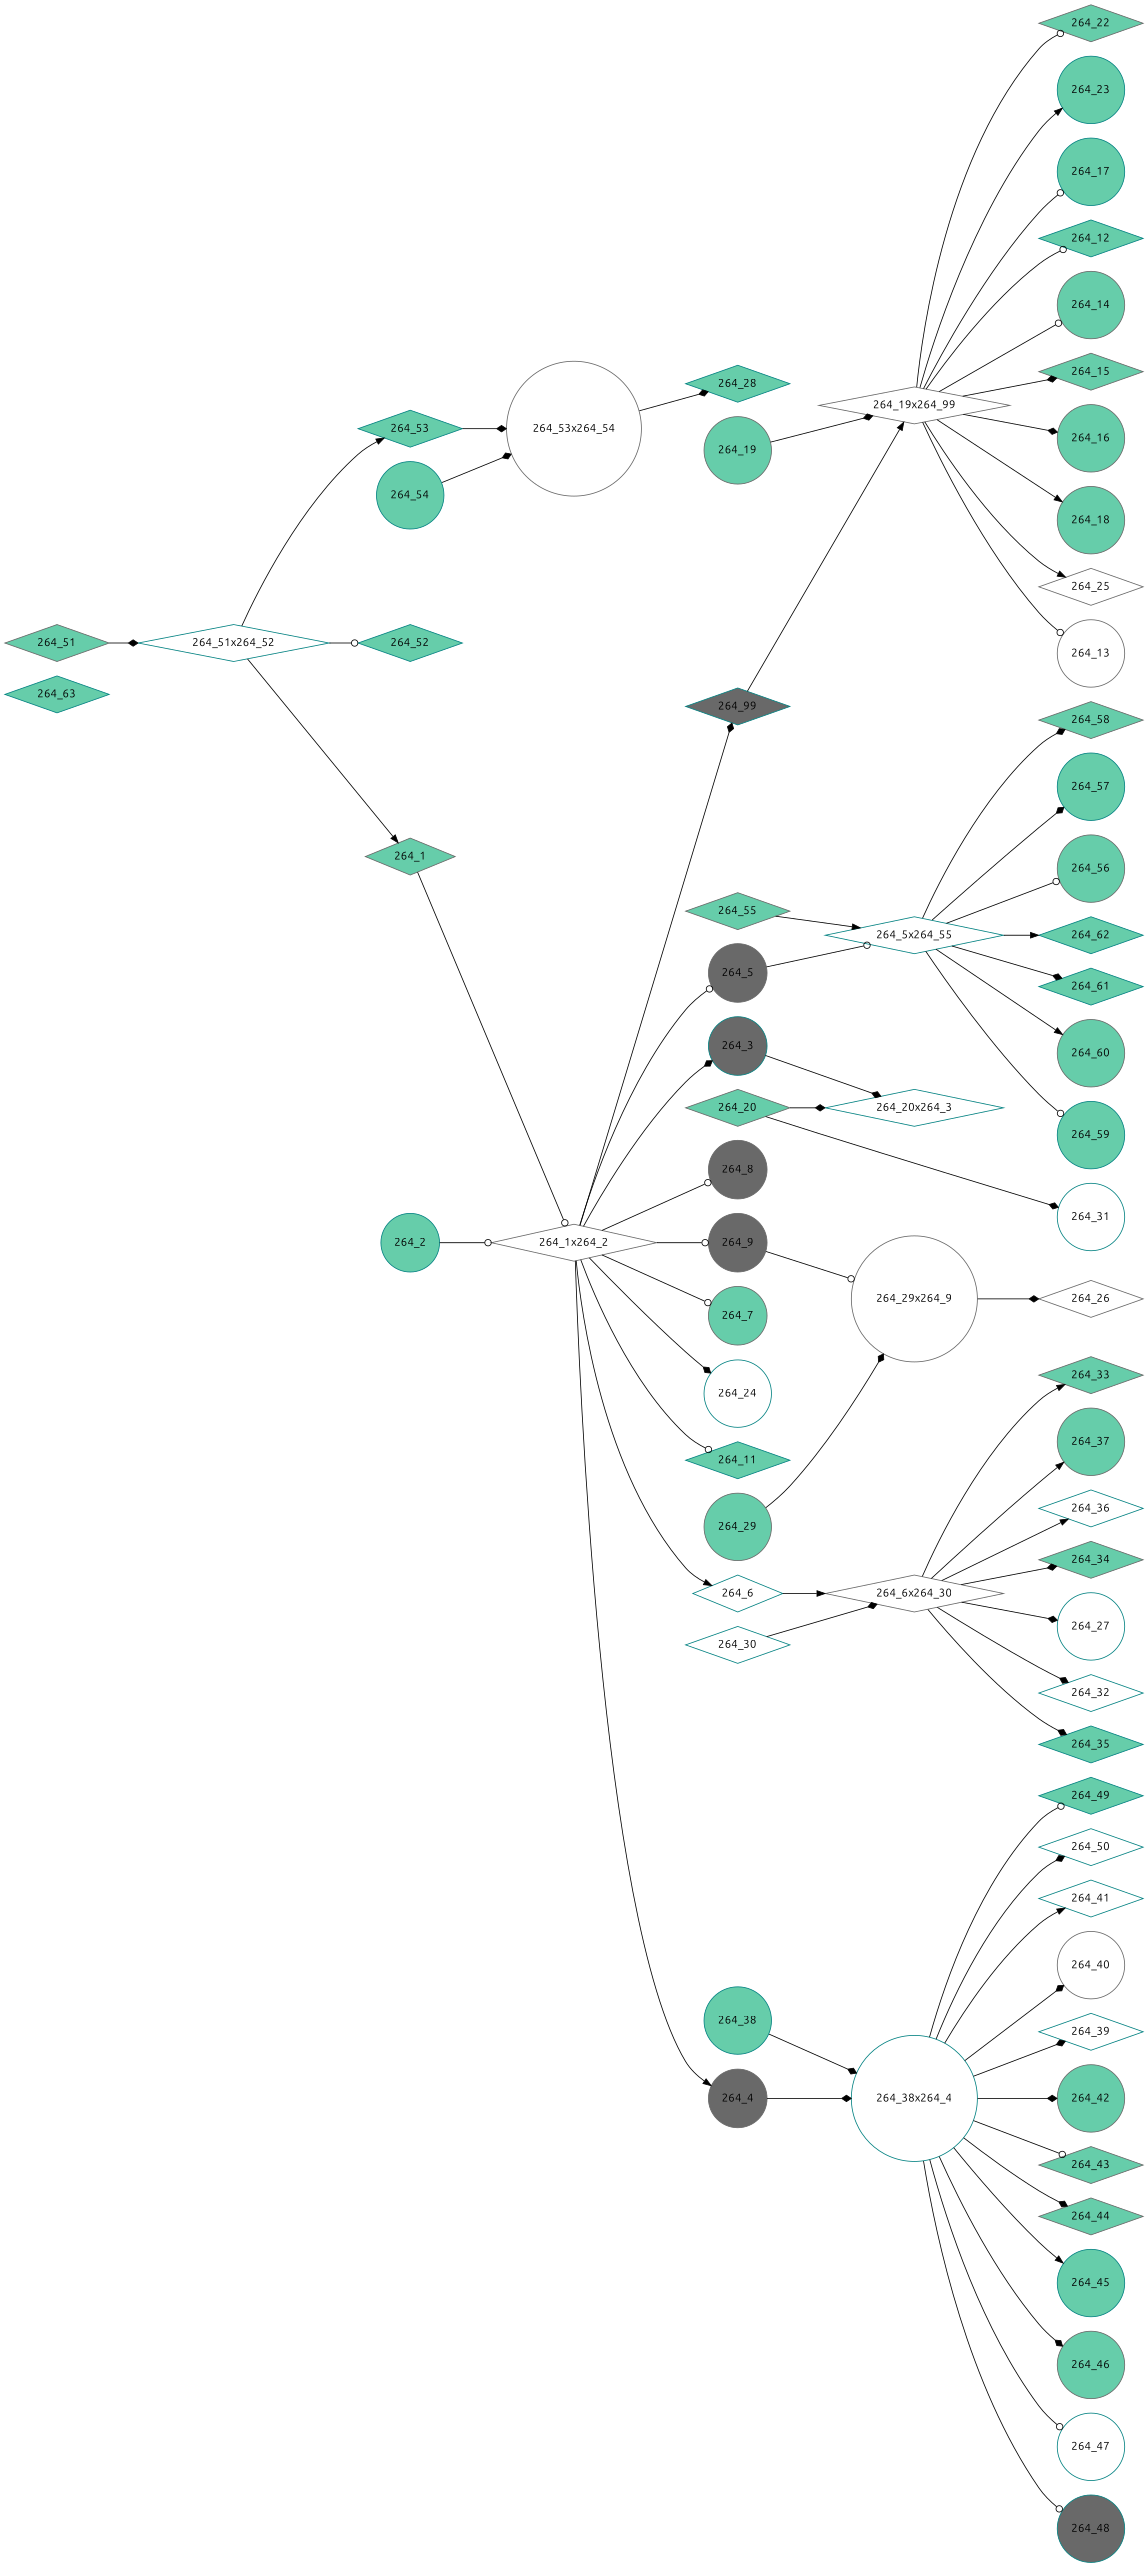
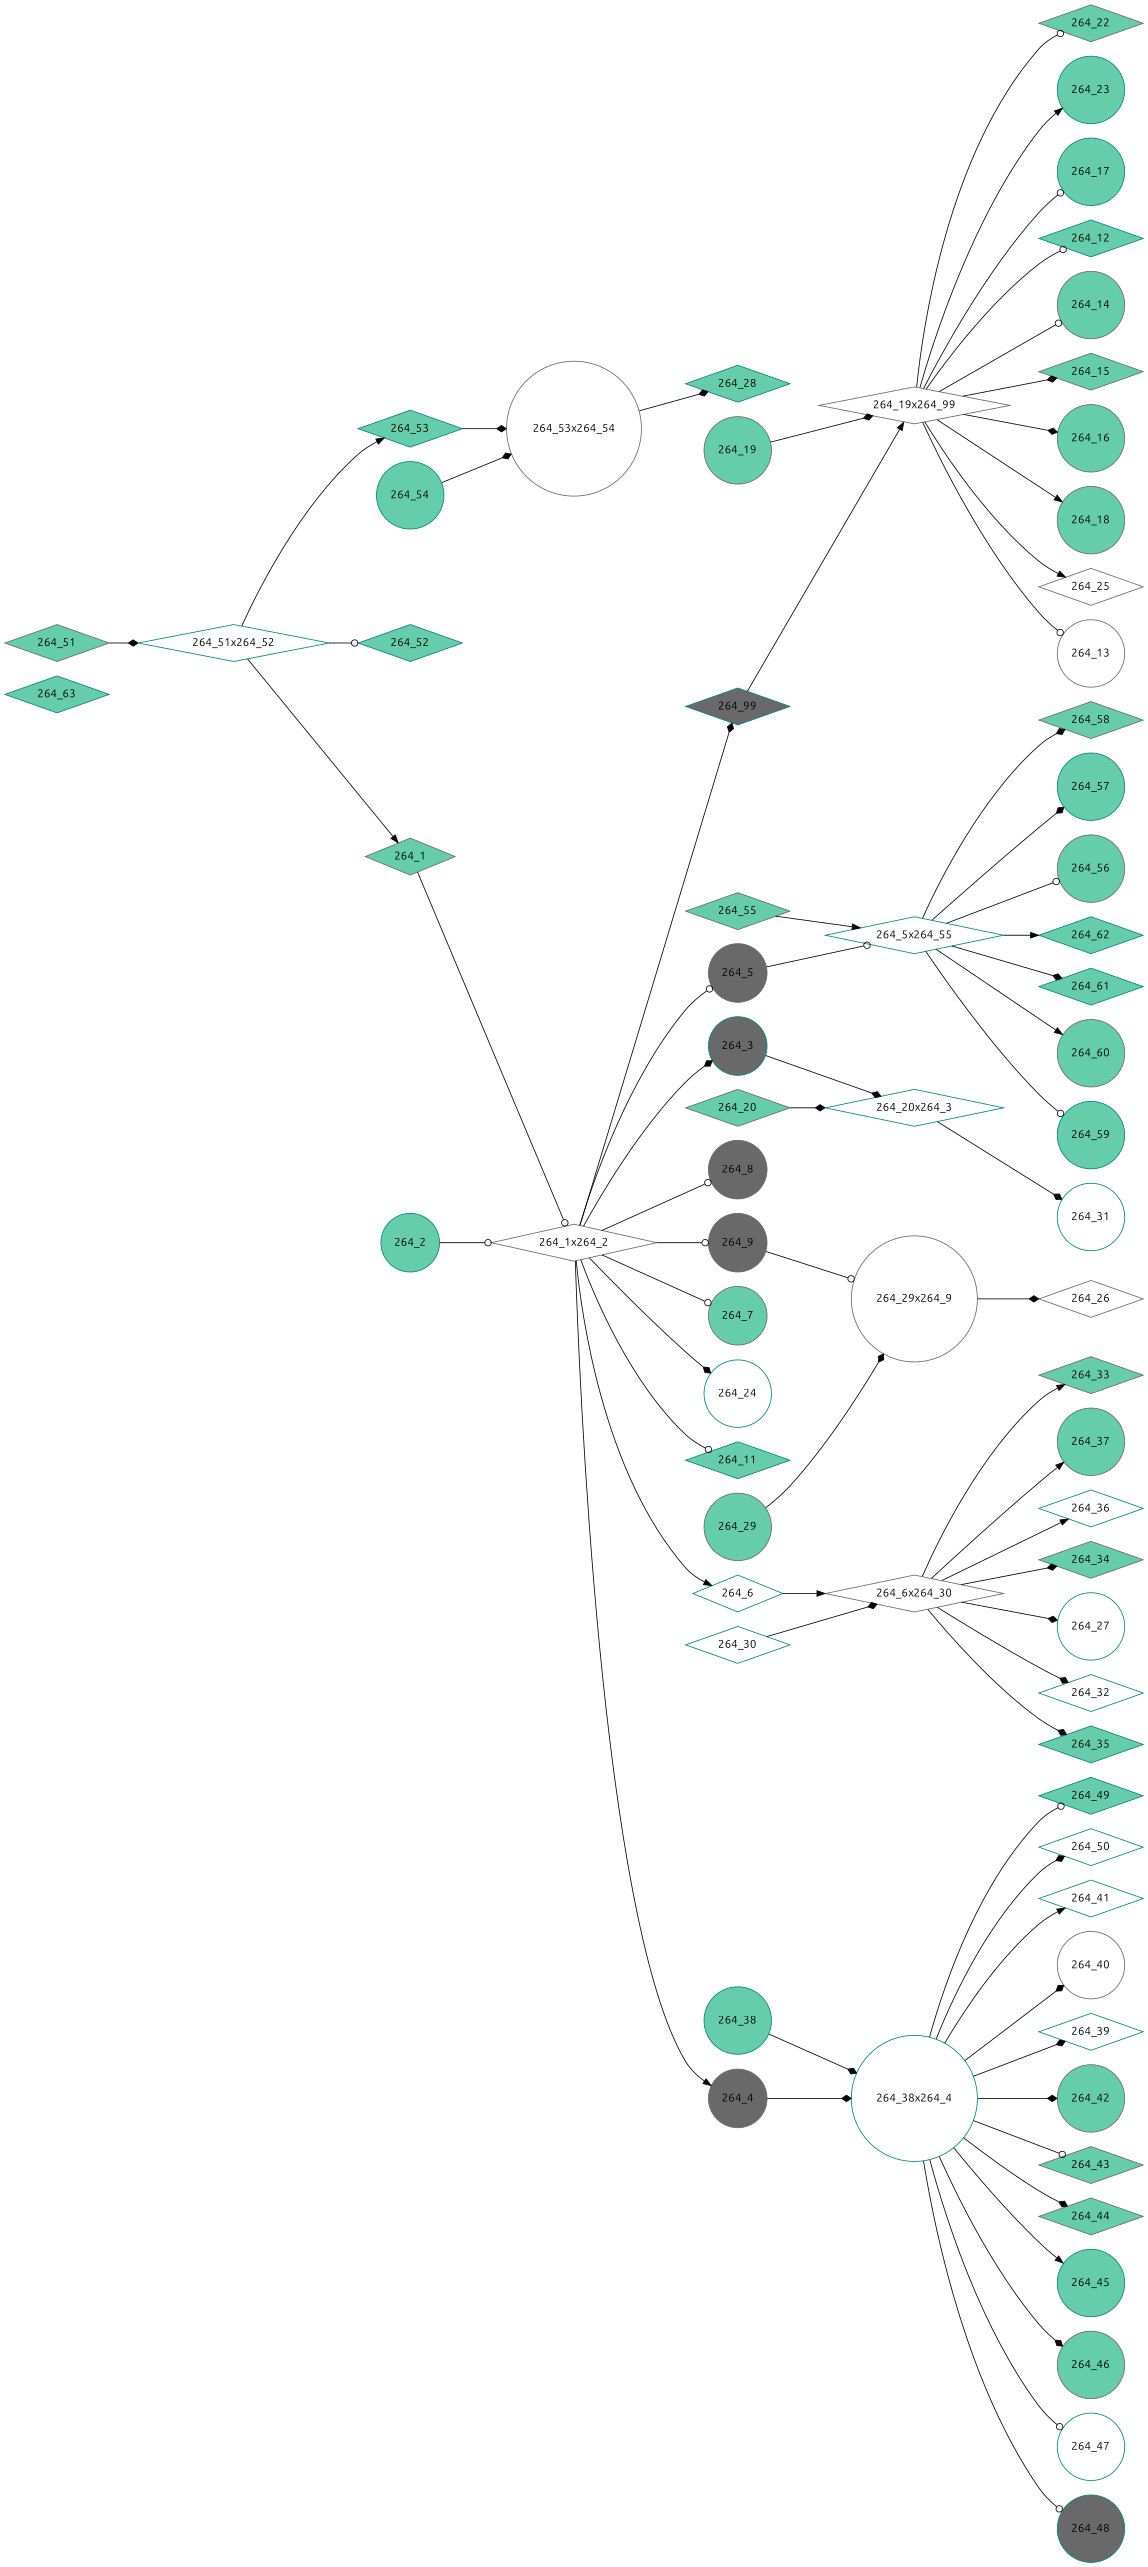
edge "264_20" -> "264_31": now "264_20x264_3" -> "264_31"
